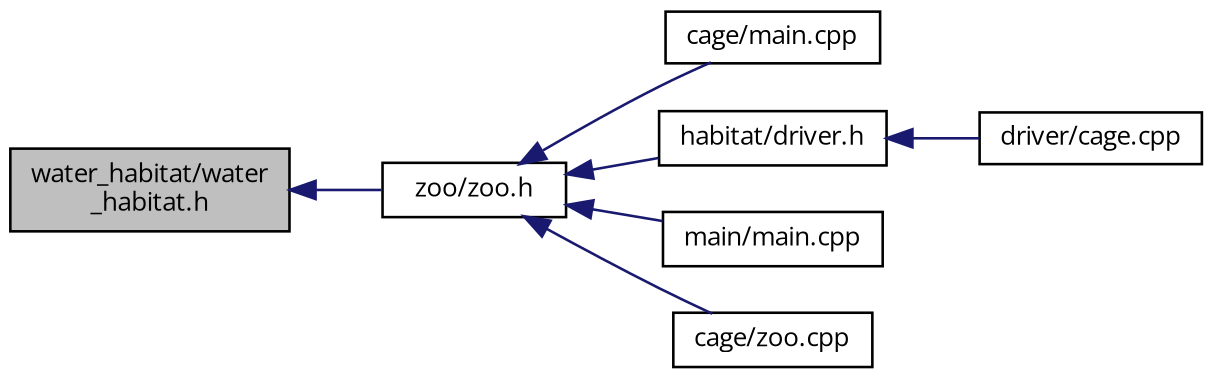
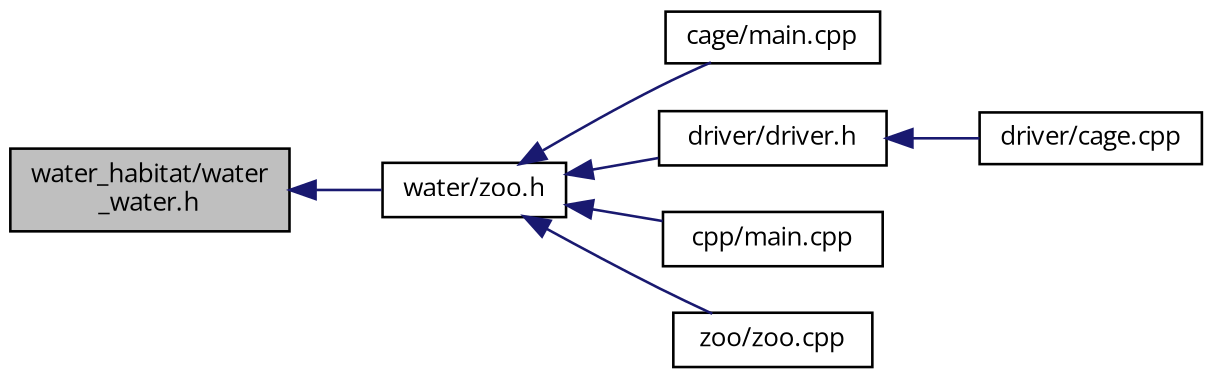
node "habitat/driver.h": label "habitat/driver.h" -> "driver/driver.h"
node "water_habitat/water _habitat.h": label "water_habitat/water _habitat.h" -> "water_habitat/water _water.h"
node "zoo/zoo.h": label "zoo/zoo.h" -> "water/zoo.h"
node "main/main.cpp": label "main/main.cpp" -> "cpp/main.cpp"
node "cage/zoo.cpp": label "cage/zoo.cpp" -> "zoo/zoo.cpp"
